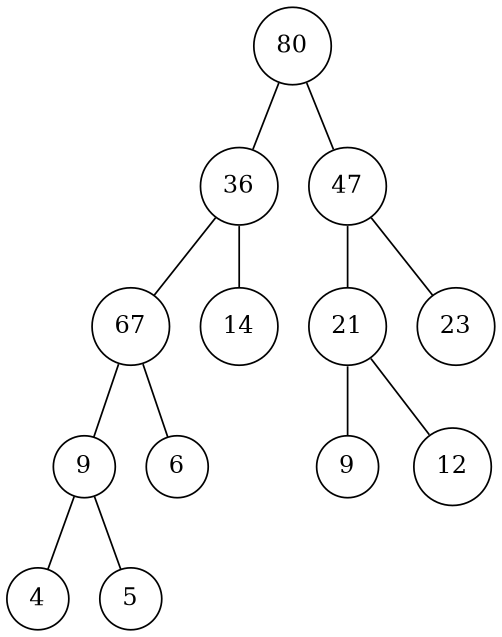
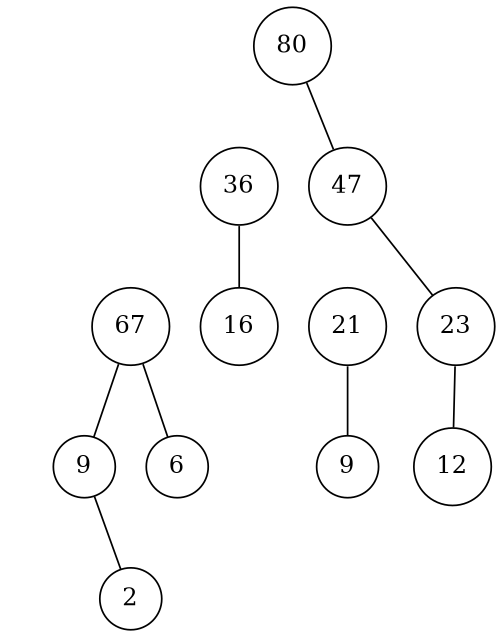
edge "80" -- "36": removed
edge "36" -- "67": removed
edge "47" -- "21": removed
node "14": label "14" -> "16"
edge "21" -- "12": now "23" -- "12"
node "4": removed
node "5": label "5" -> "2"
